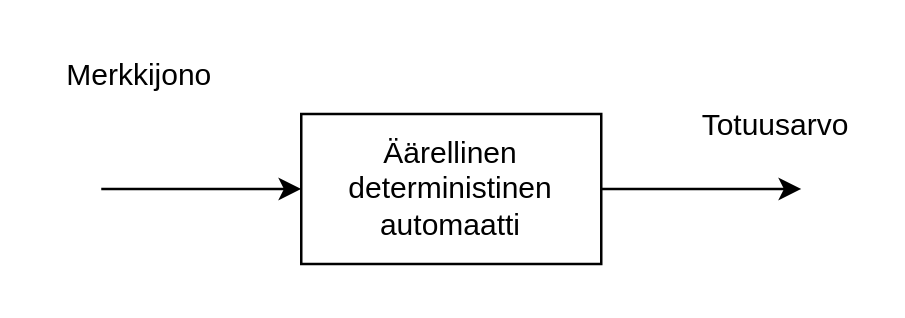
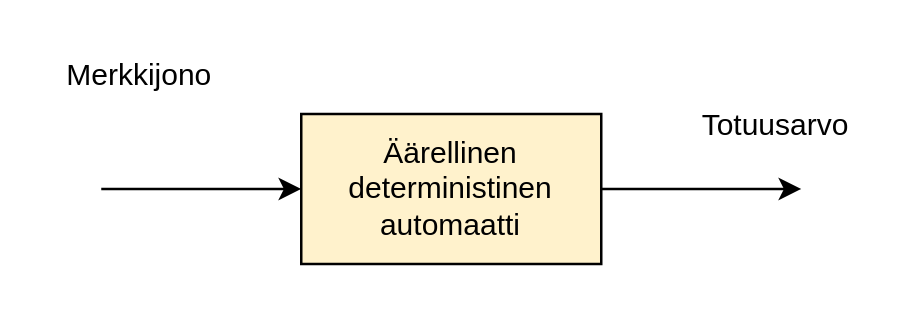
node "Äärellinen deterministinen automaatti": fillcolor #ffffff -> #fff2cc
